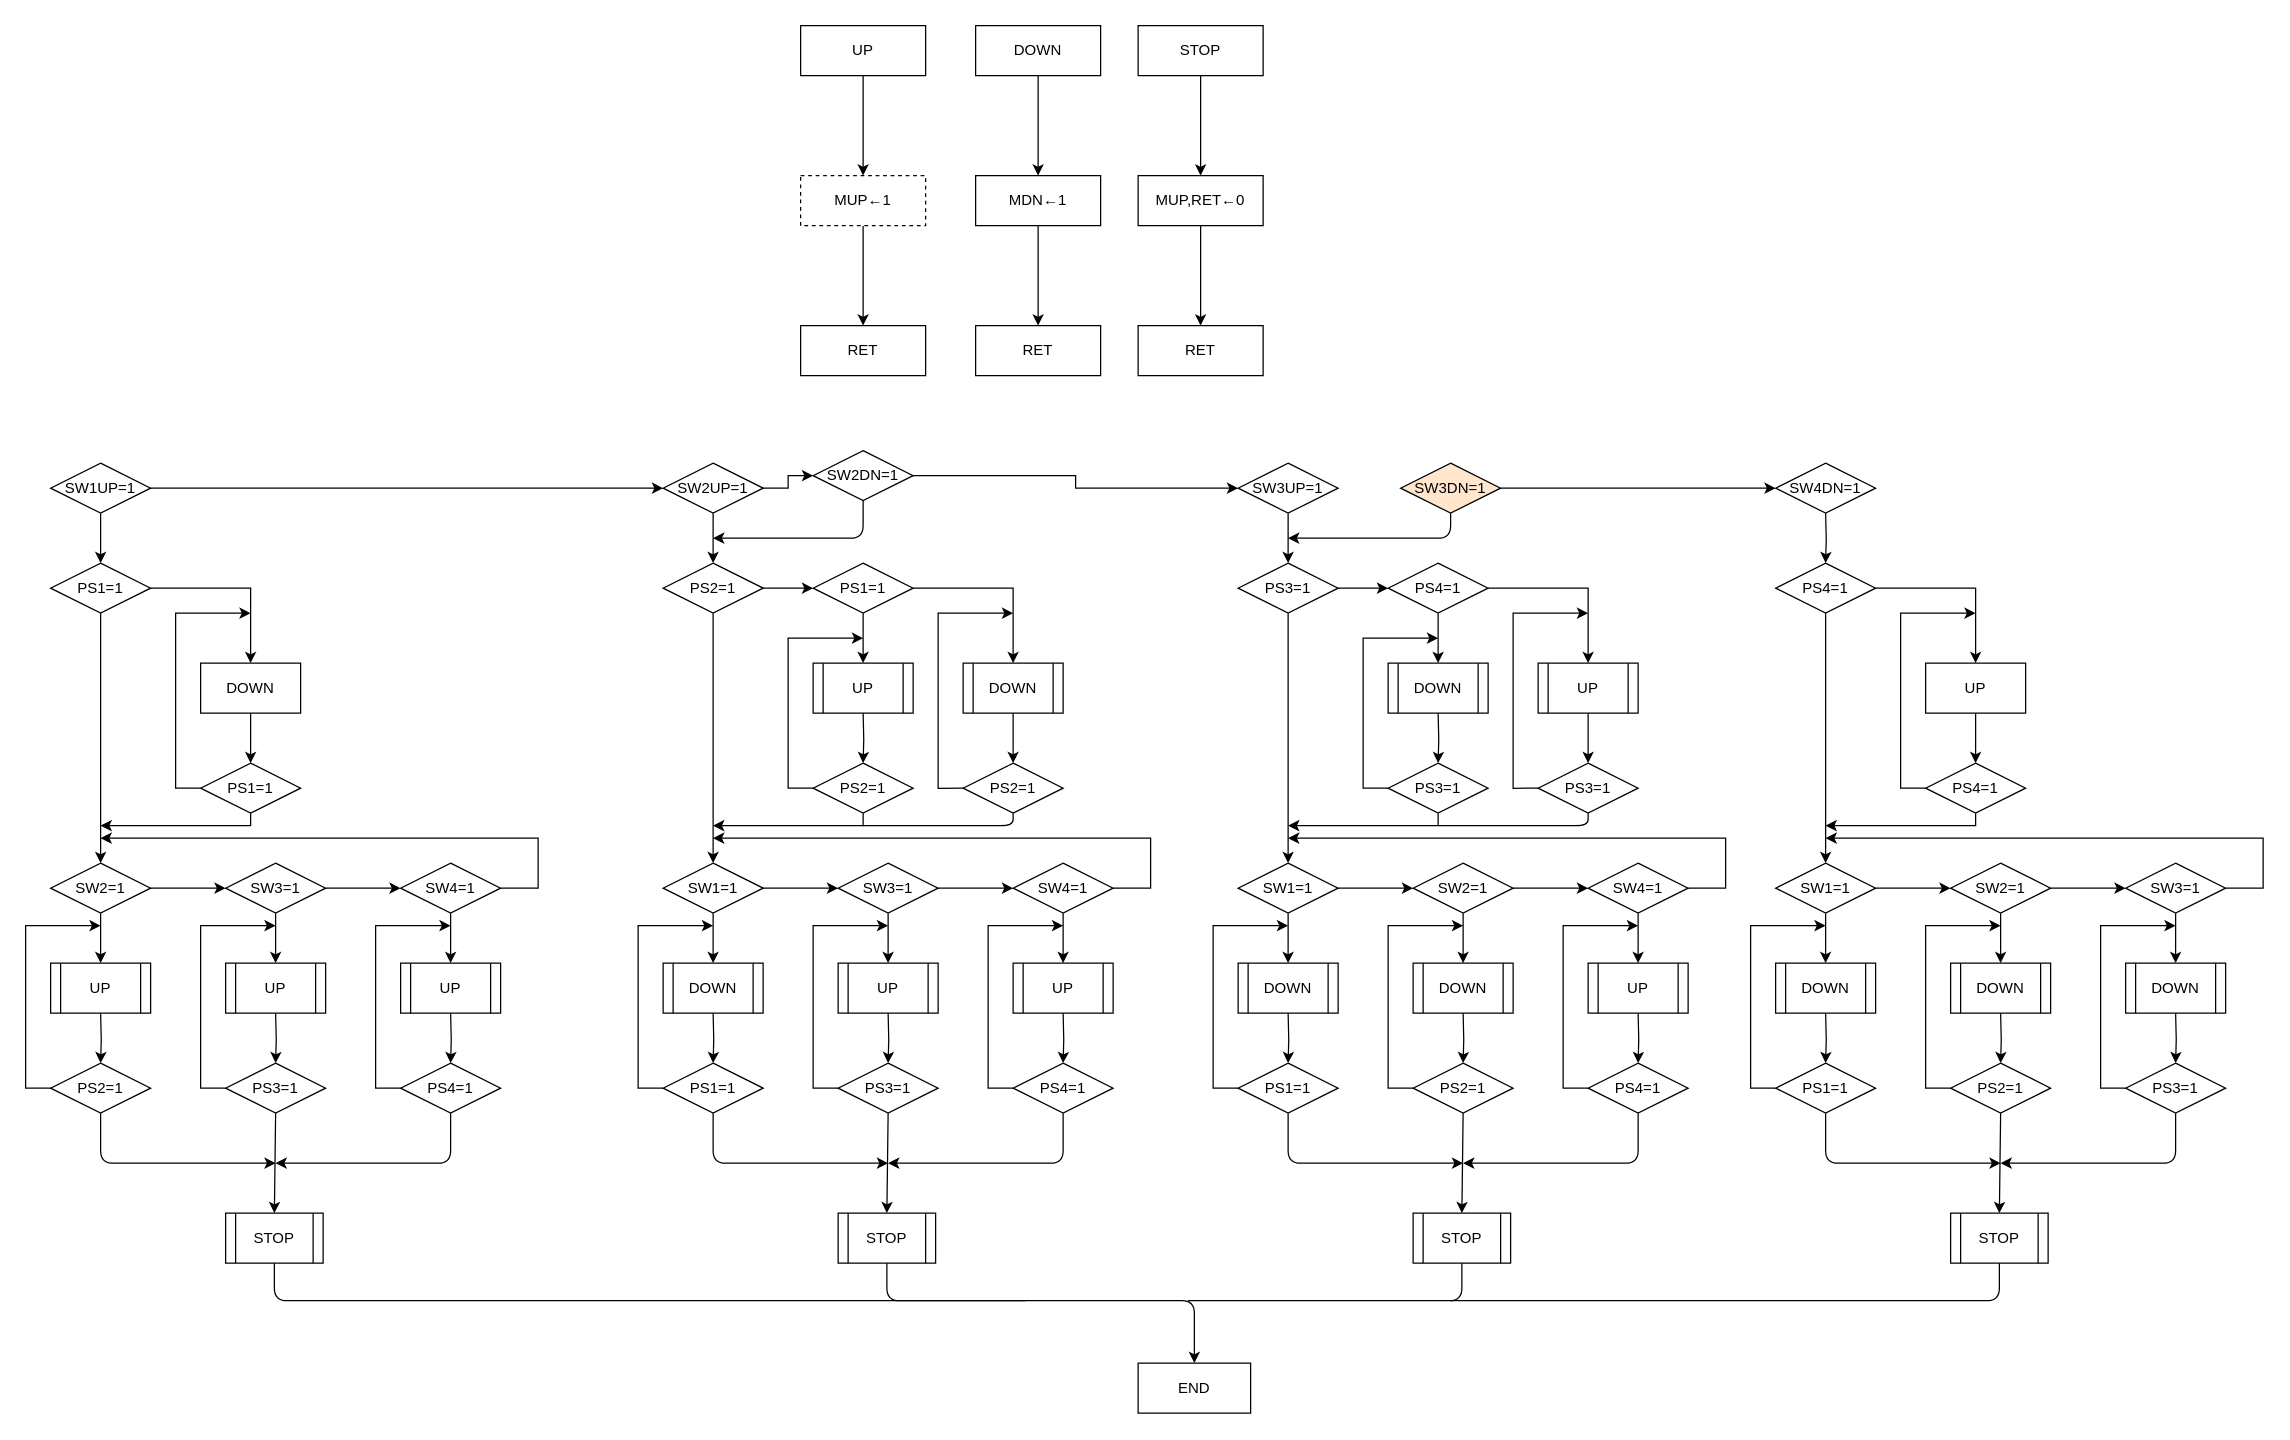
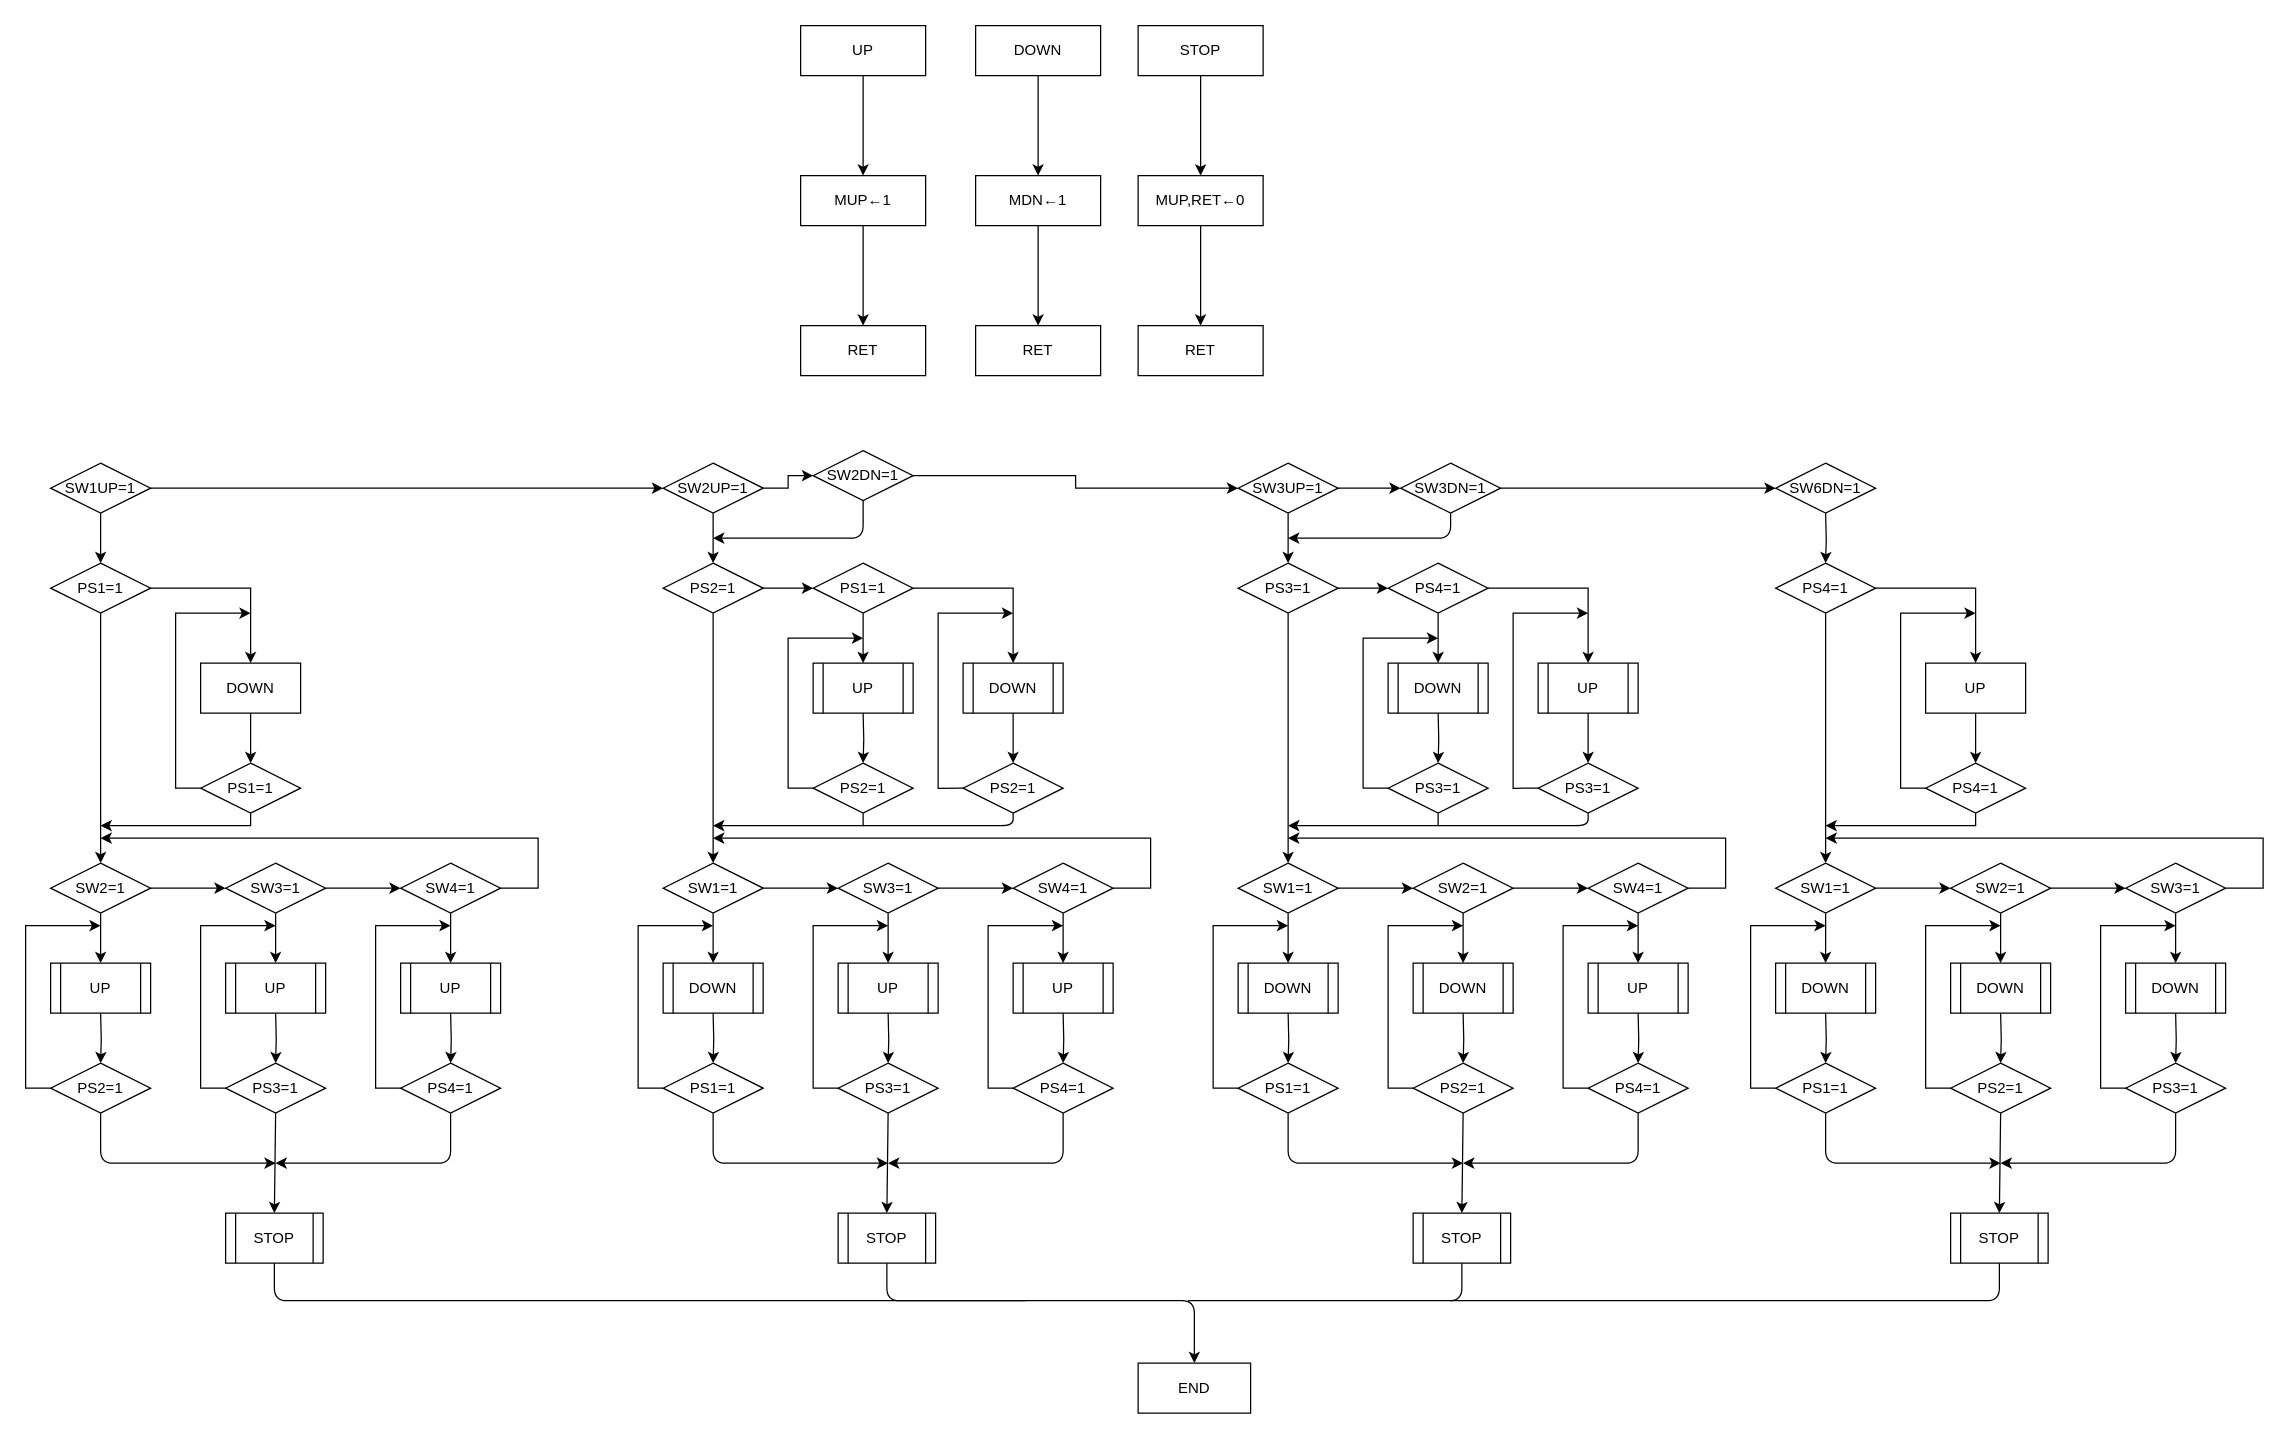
node "MUP←1": style dashed -> solid
edge "SW3UP=1" -> "SW3DN=1": added
node "SW3DN=1": fillcolor #ffe6cc -> #ffffff
node "SW4DN=1": label "SW4DN=1" -> "SW6DN=1"
